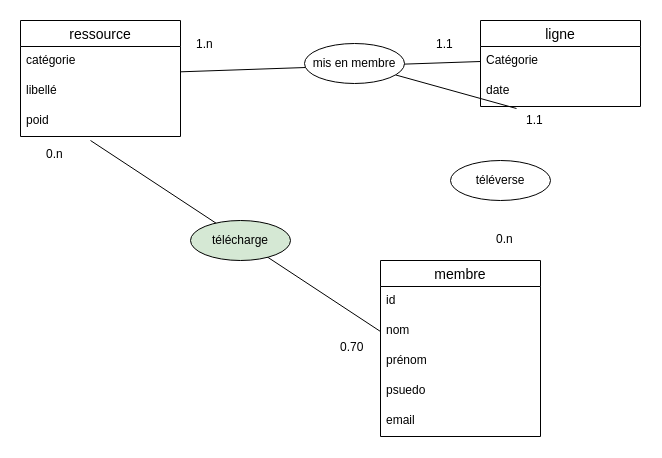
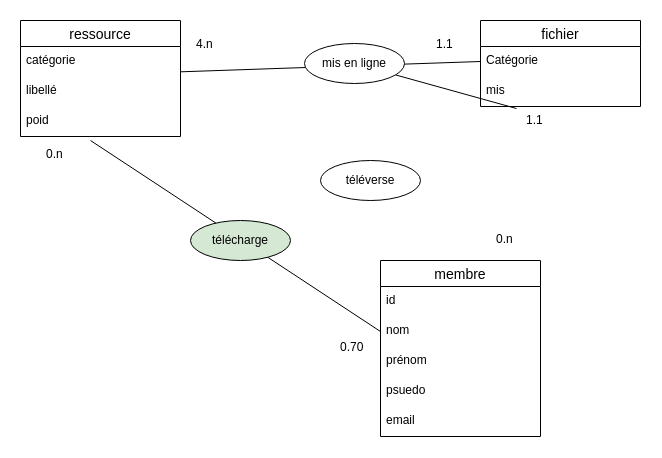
node "ligne": label "ligne" -> "fichier"
node "1.n": label "1.n" -> "4.n"
node "mis en membre": label "mis en membre" -> "mis en ligne"
node "date": label "date" -> "mis"
node "téléverse": moved (501, 181) -> (371, 181)
